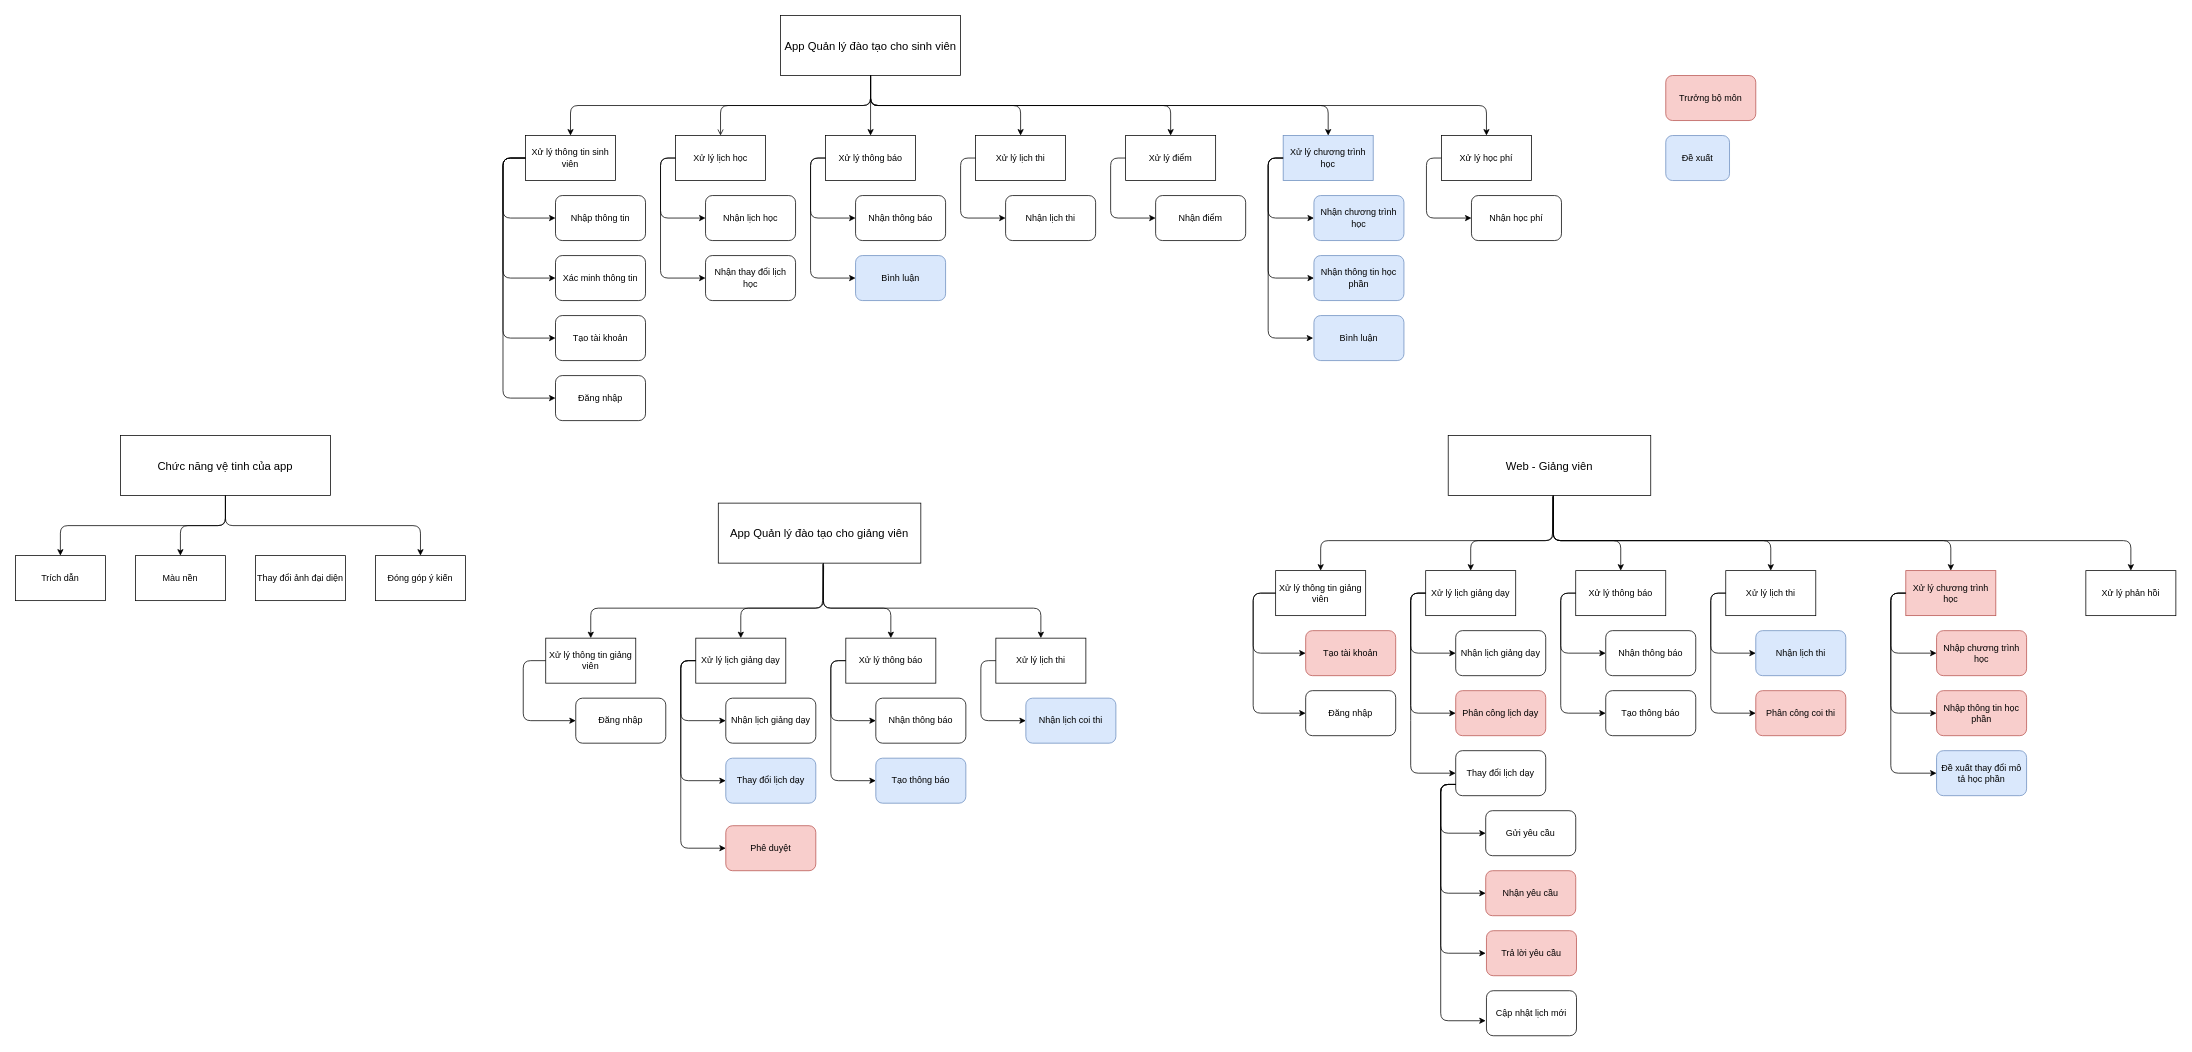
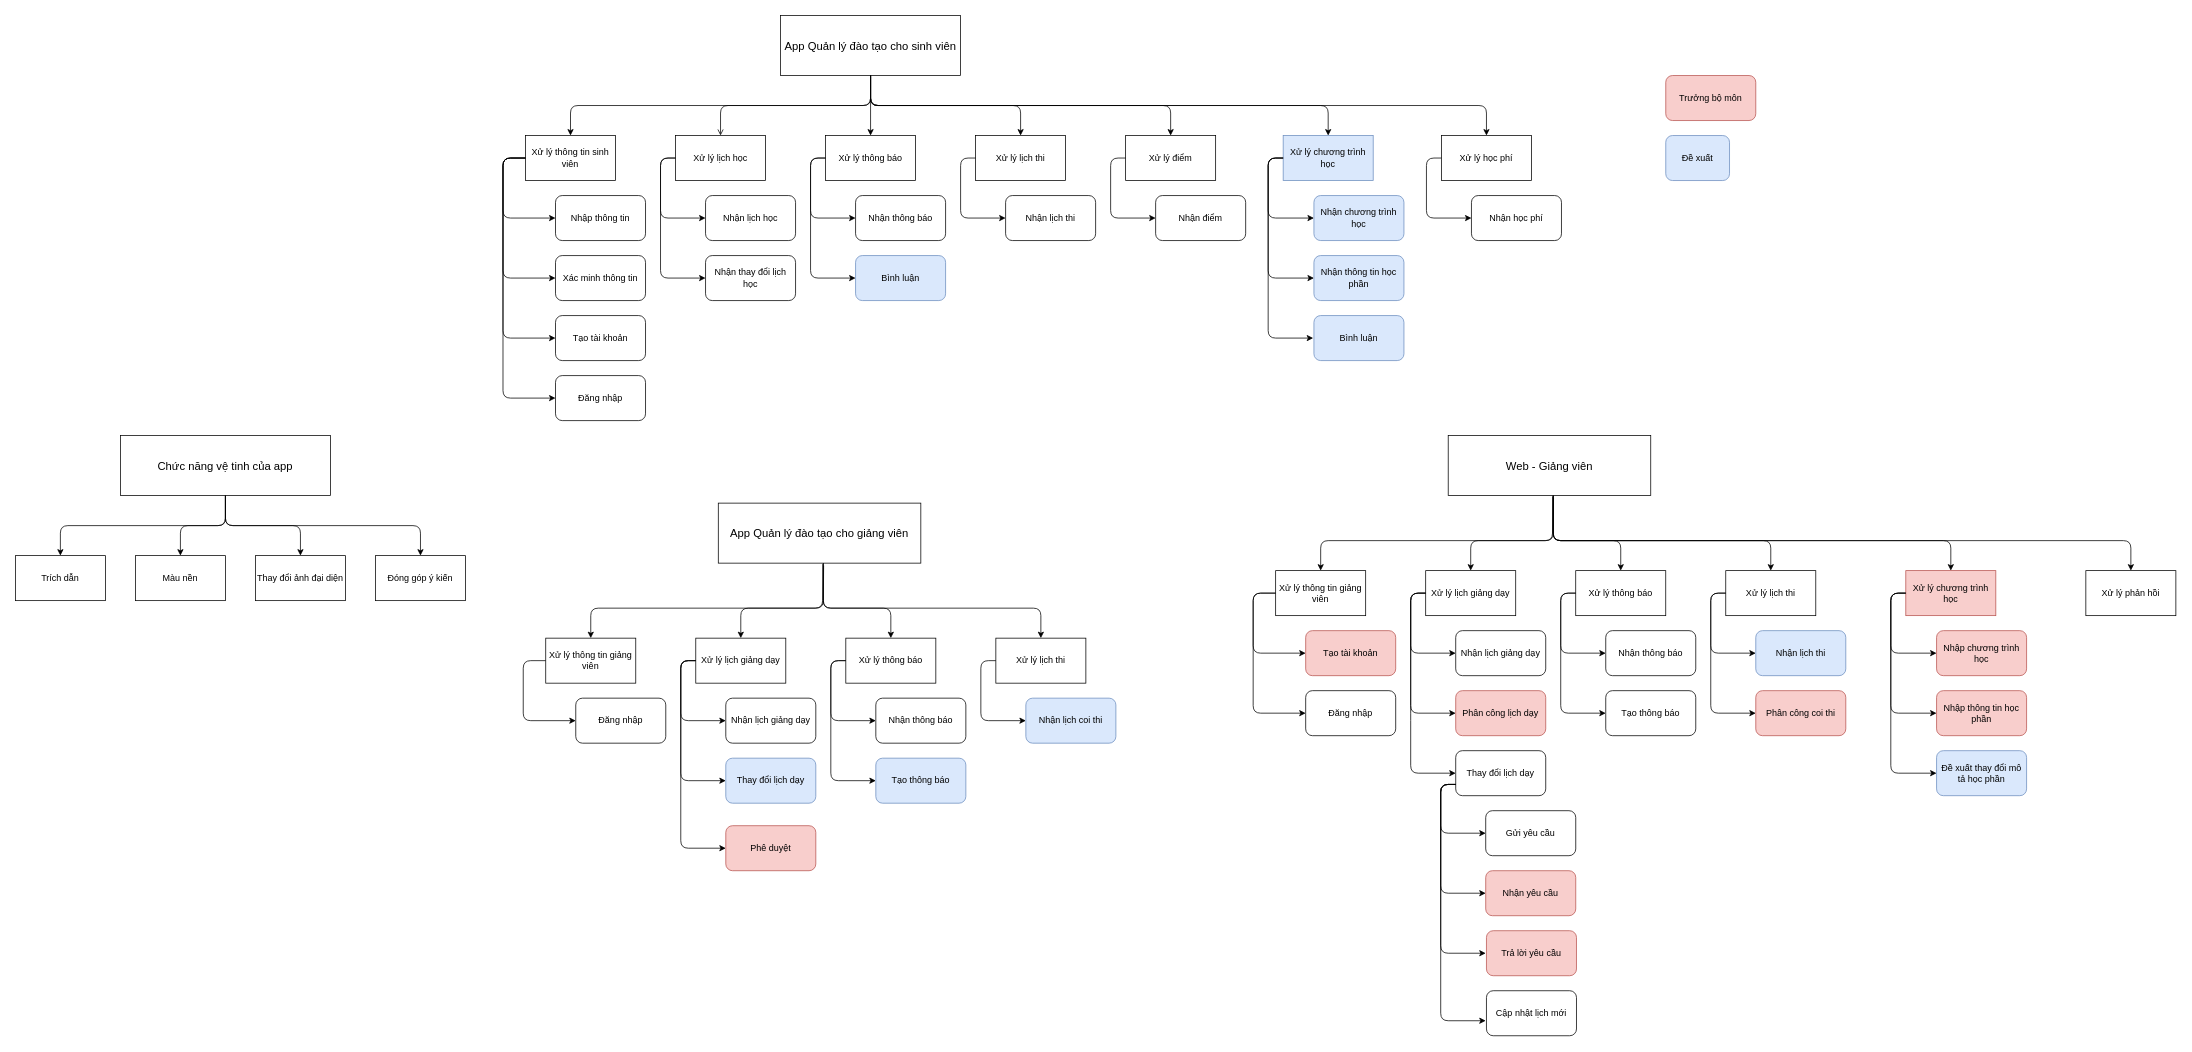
edge "Chức năng vệ tinh của app" -> "Thay đổi ảnh đại diện": added
